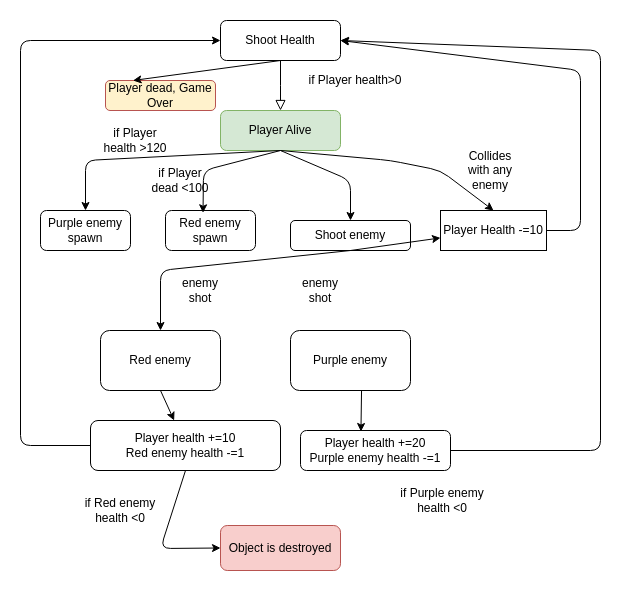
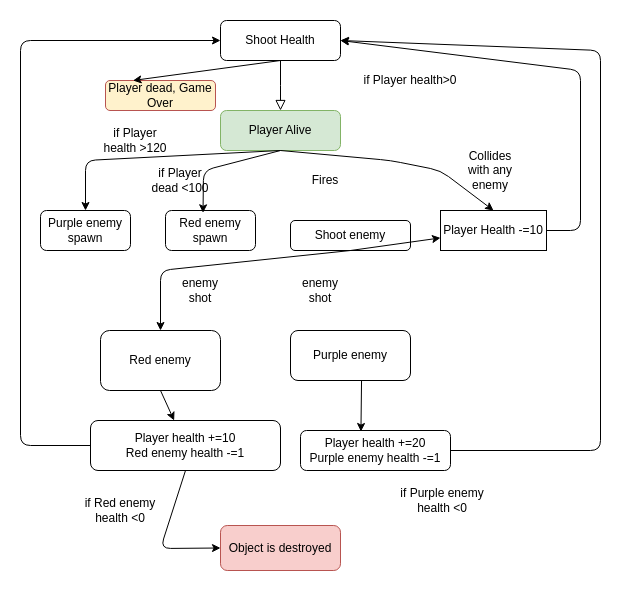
node "if Player health>0": moved (356, 81) -> (411, 81)
edge "Player Alive" -> "Shoot enemy": removed
node "Fires": added
node "Purple enemy": size 120x60 -> 120x50
